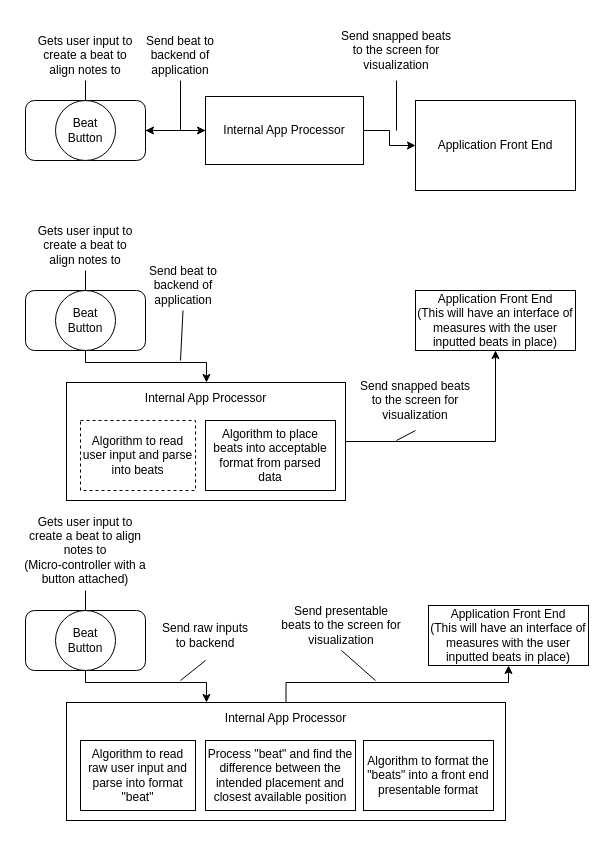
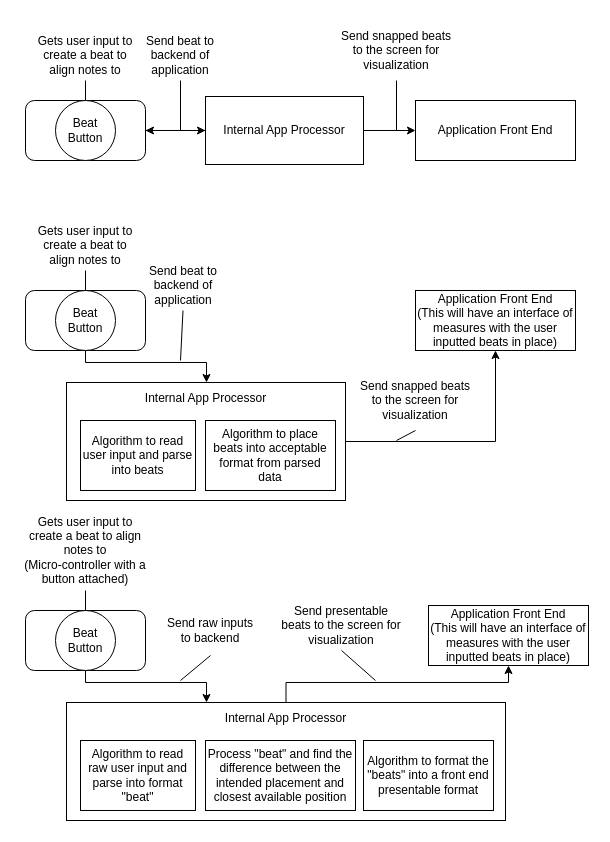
node "Application Front End": size 160x90 -> 160x60
node "Algorithm to read user input and parse into beats": style dashed -> solid
node "Send raw inputs to backend": moved (206, 636) -> (211, 631)
